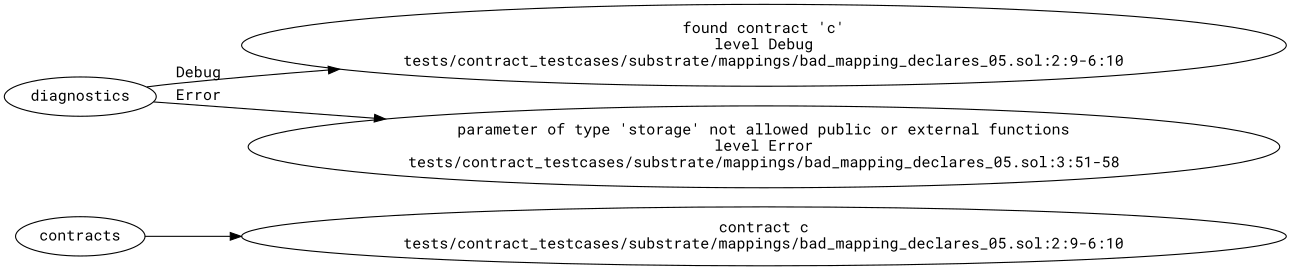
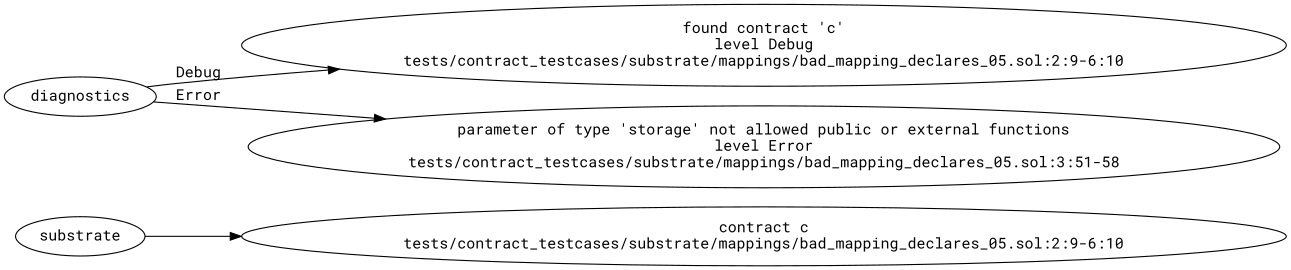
node "contracts": label "contracts" -> "substrate"
